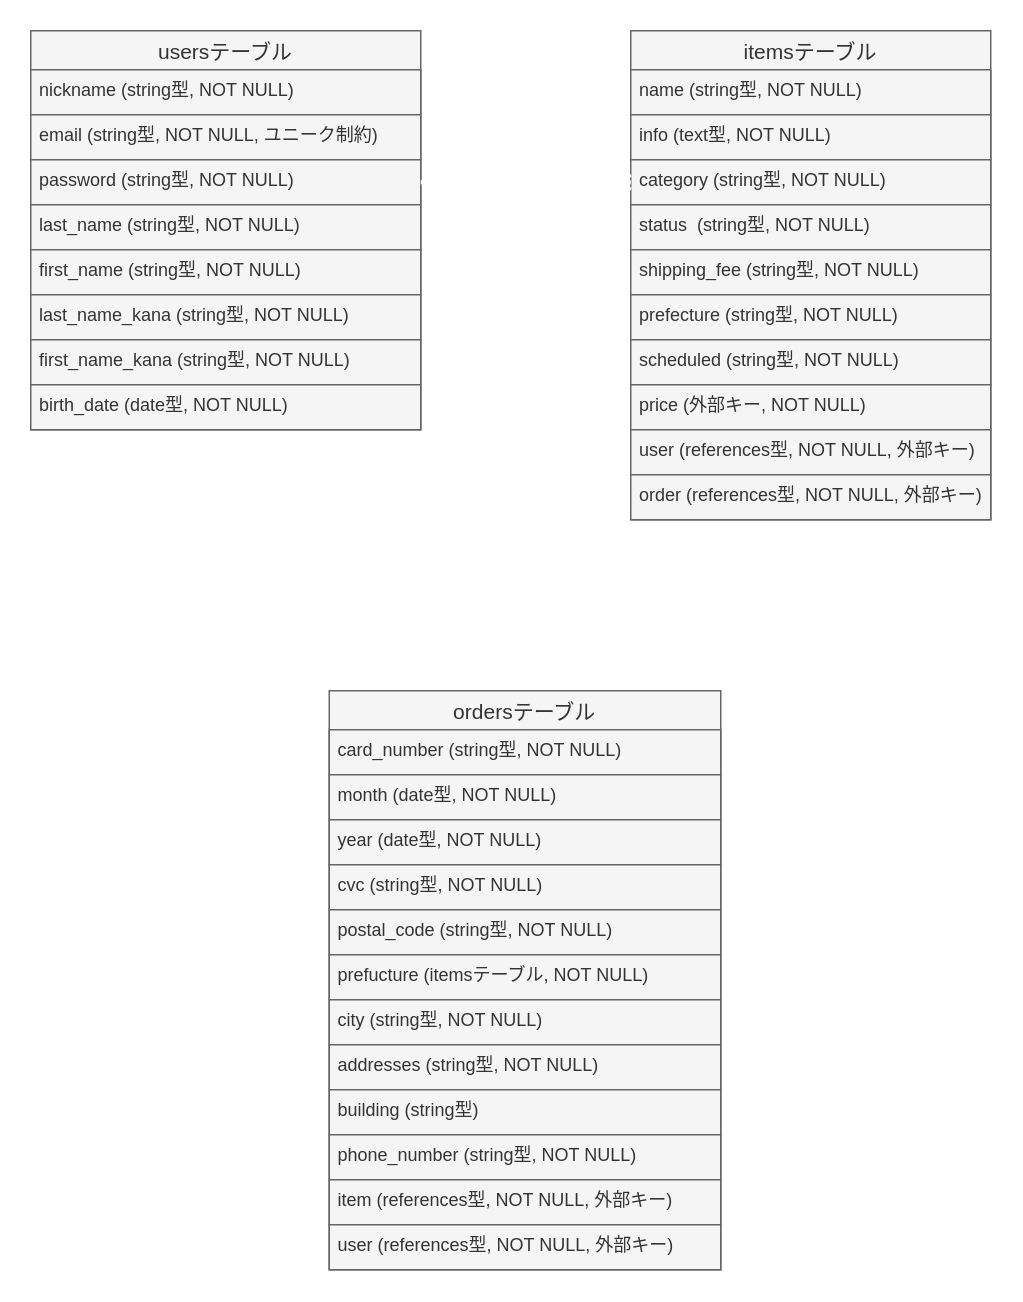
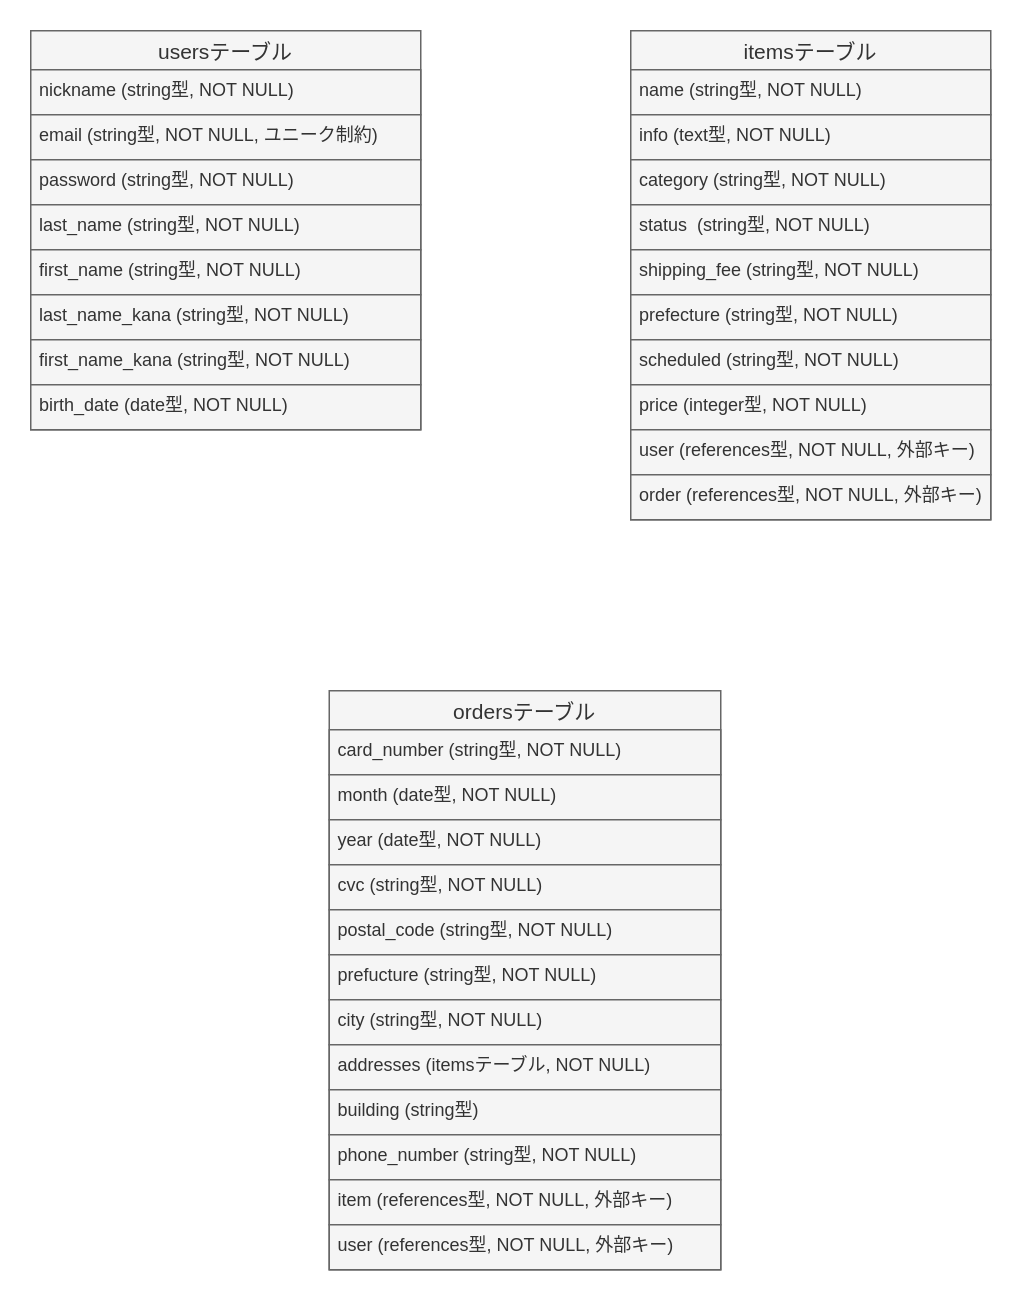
edge "password (string型, NOT NULL)" -> "category (string型, NOT NULL)": removed
node "price (外部キー, NOT NULL)": label "price (外部キー, NOT NULL)" -> "price (integer型, NOT NULL)"
node "prefucture (itemsテーブル, NOT NULL)": label "prefucture (itemsテーブル, NOT NULL)" -> "prefucture (string型, NOT NULL)"
node "addresses (string型, NOT NULL)": label "addresses (string型, NOT NULL)" -> "addresses (itemsテーブル, NOT NULL)"
